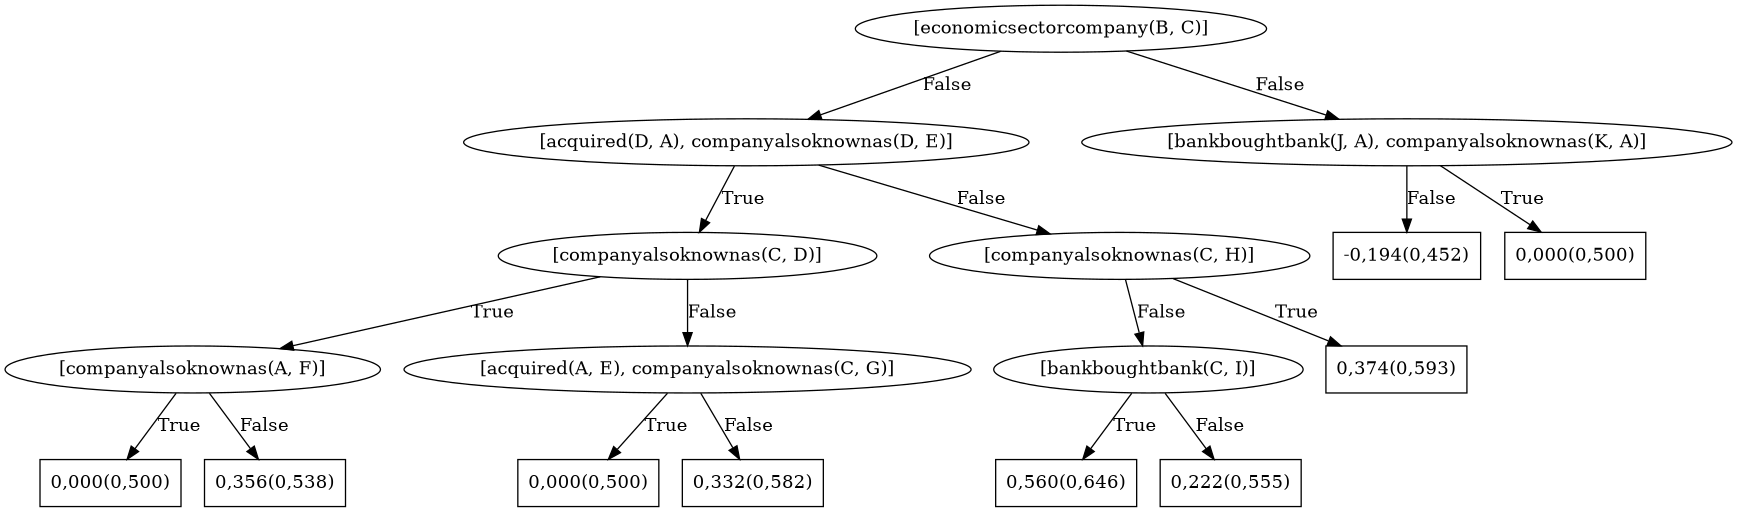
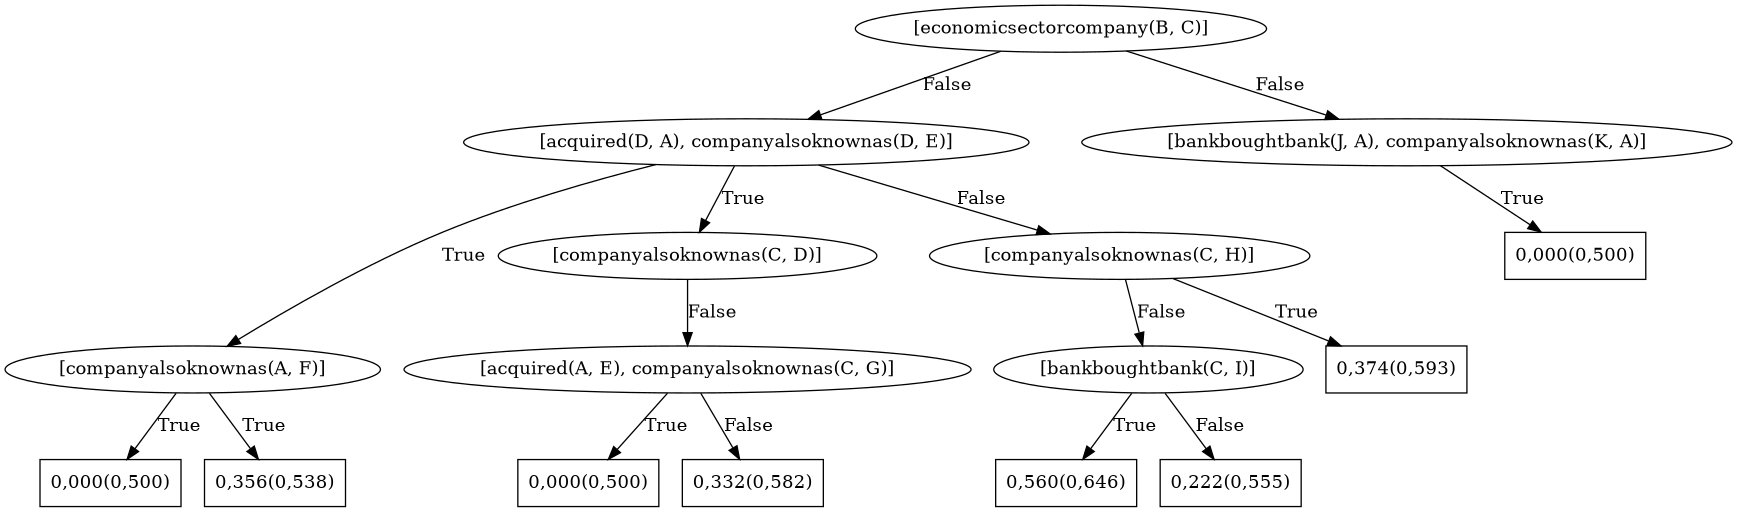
node "-0,194(0,452)": removed
edge "[companyalsoknownas(C, D)]" -> "[companyalsoknownas(A, F)]": now "[acquired(D, A), companyalsoknownas(D, E)]" -> "[companyalsoknownas(A, F)]"
edge "[companyalsoknownas(A, F)]" -> "0,356(0,538)": label "False" -> "True"
